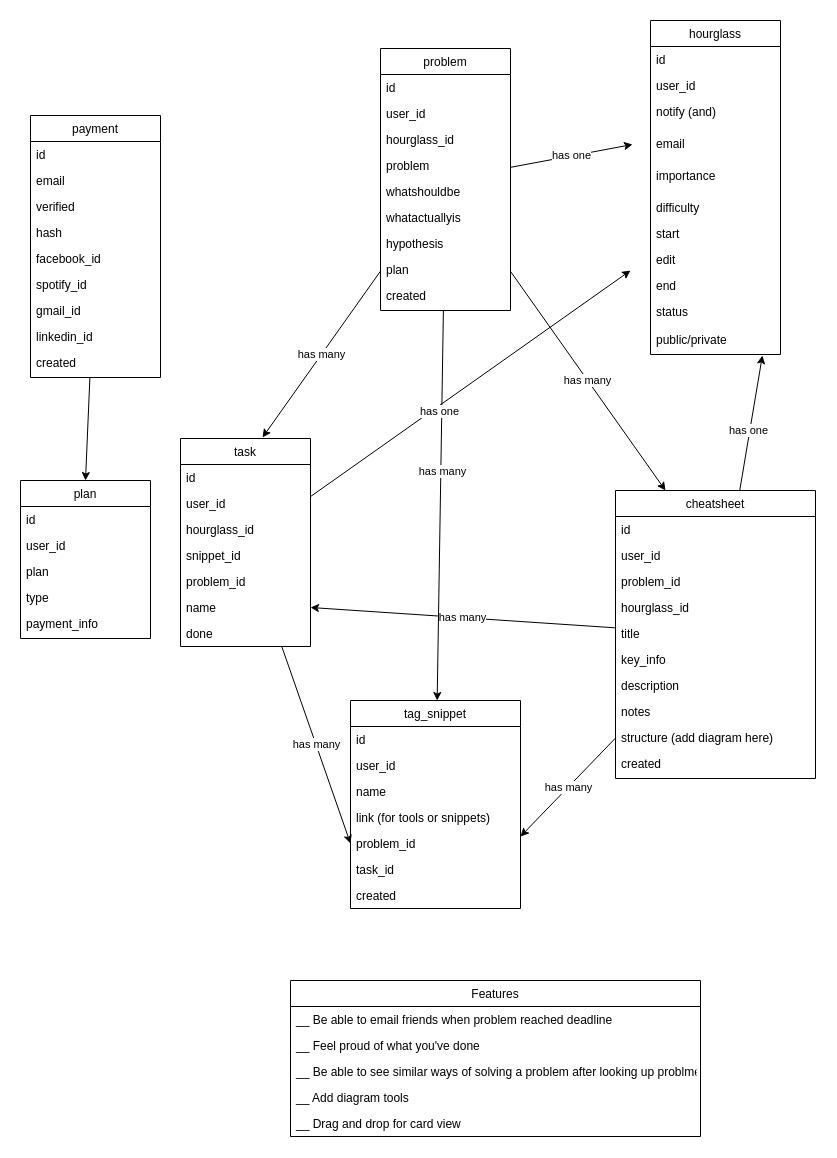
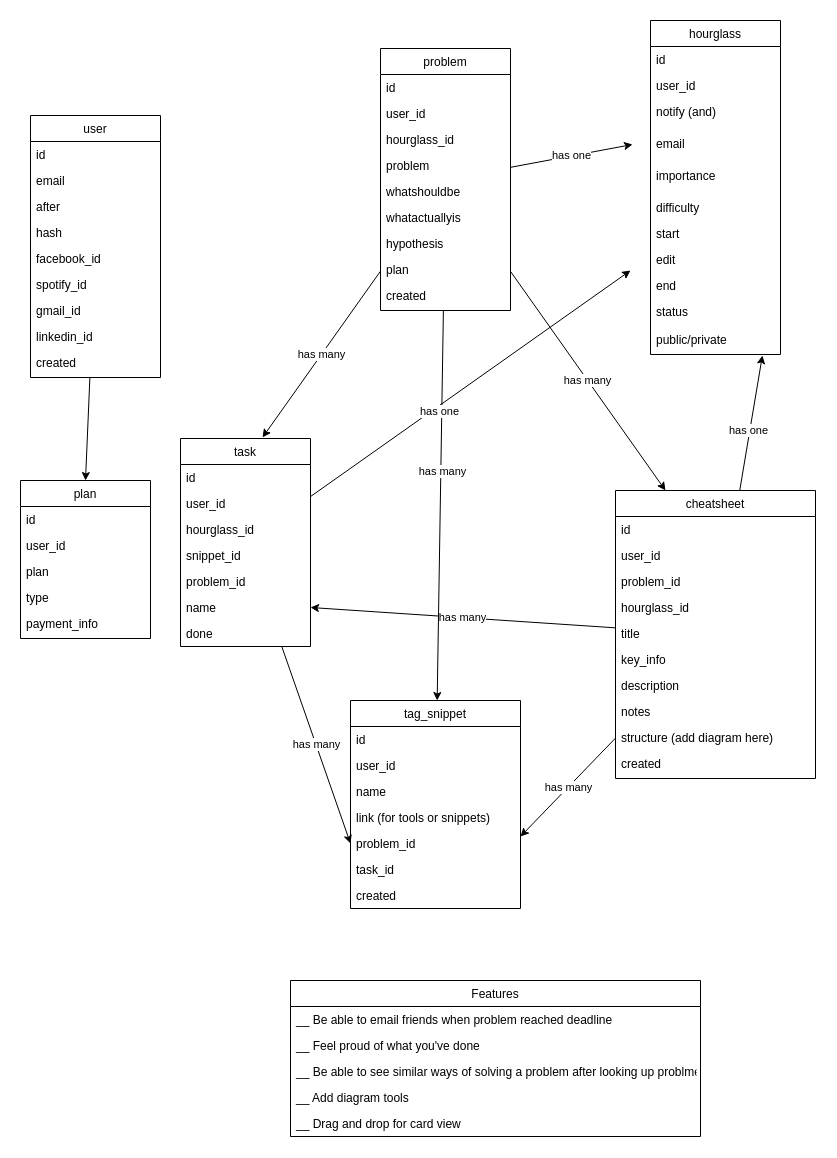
node "payment": label "payment" -> "user"
node "verified": label "verified" -> "after"
